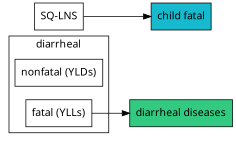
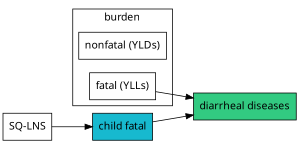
cluster "diarrheal": label "diarrheal" -> "burden"
edge "child fatal" -> "diarrheal diseases": added
